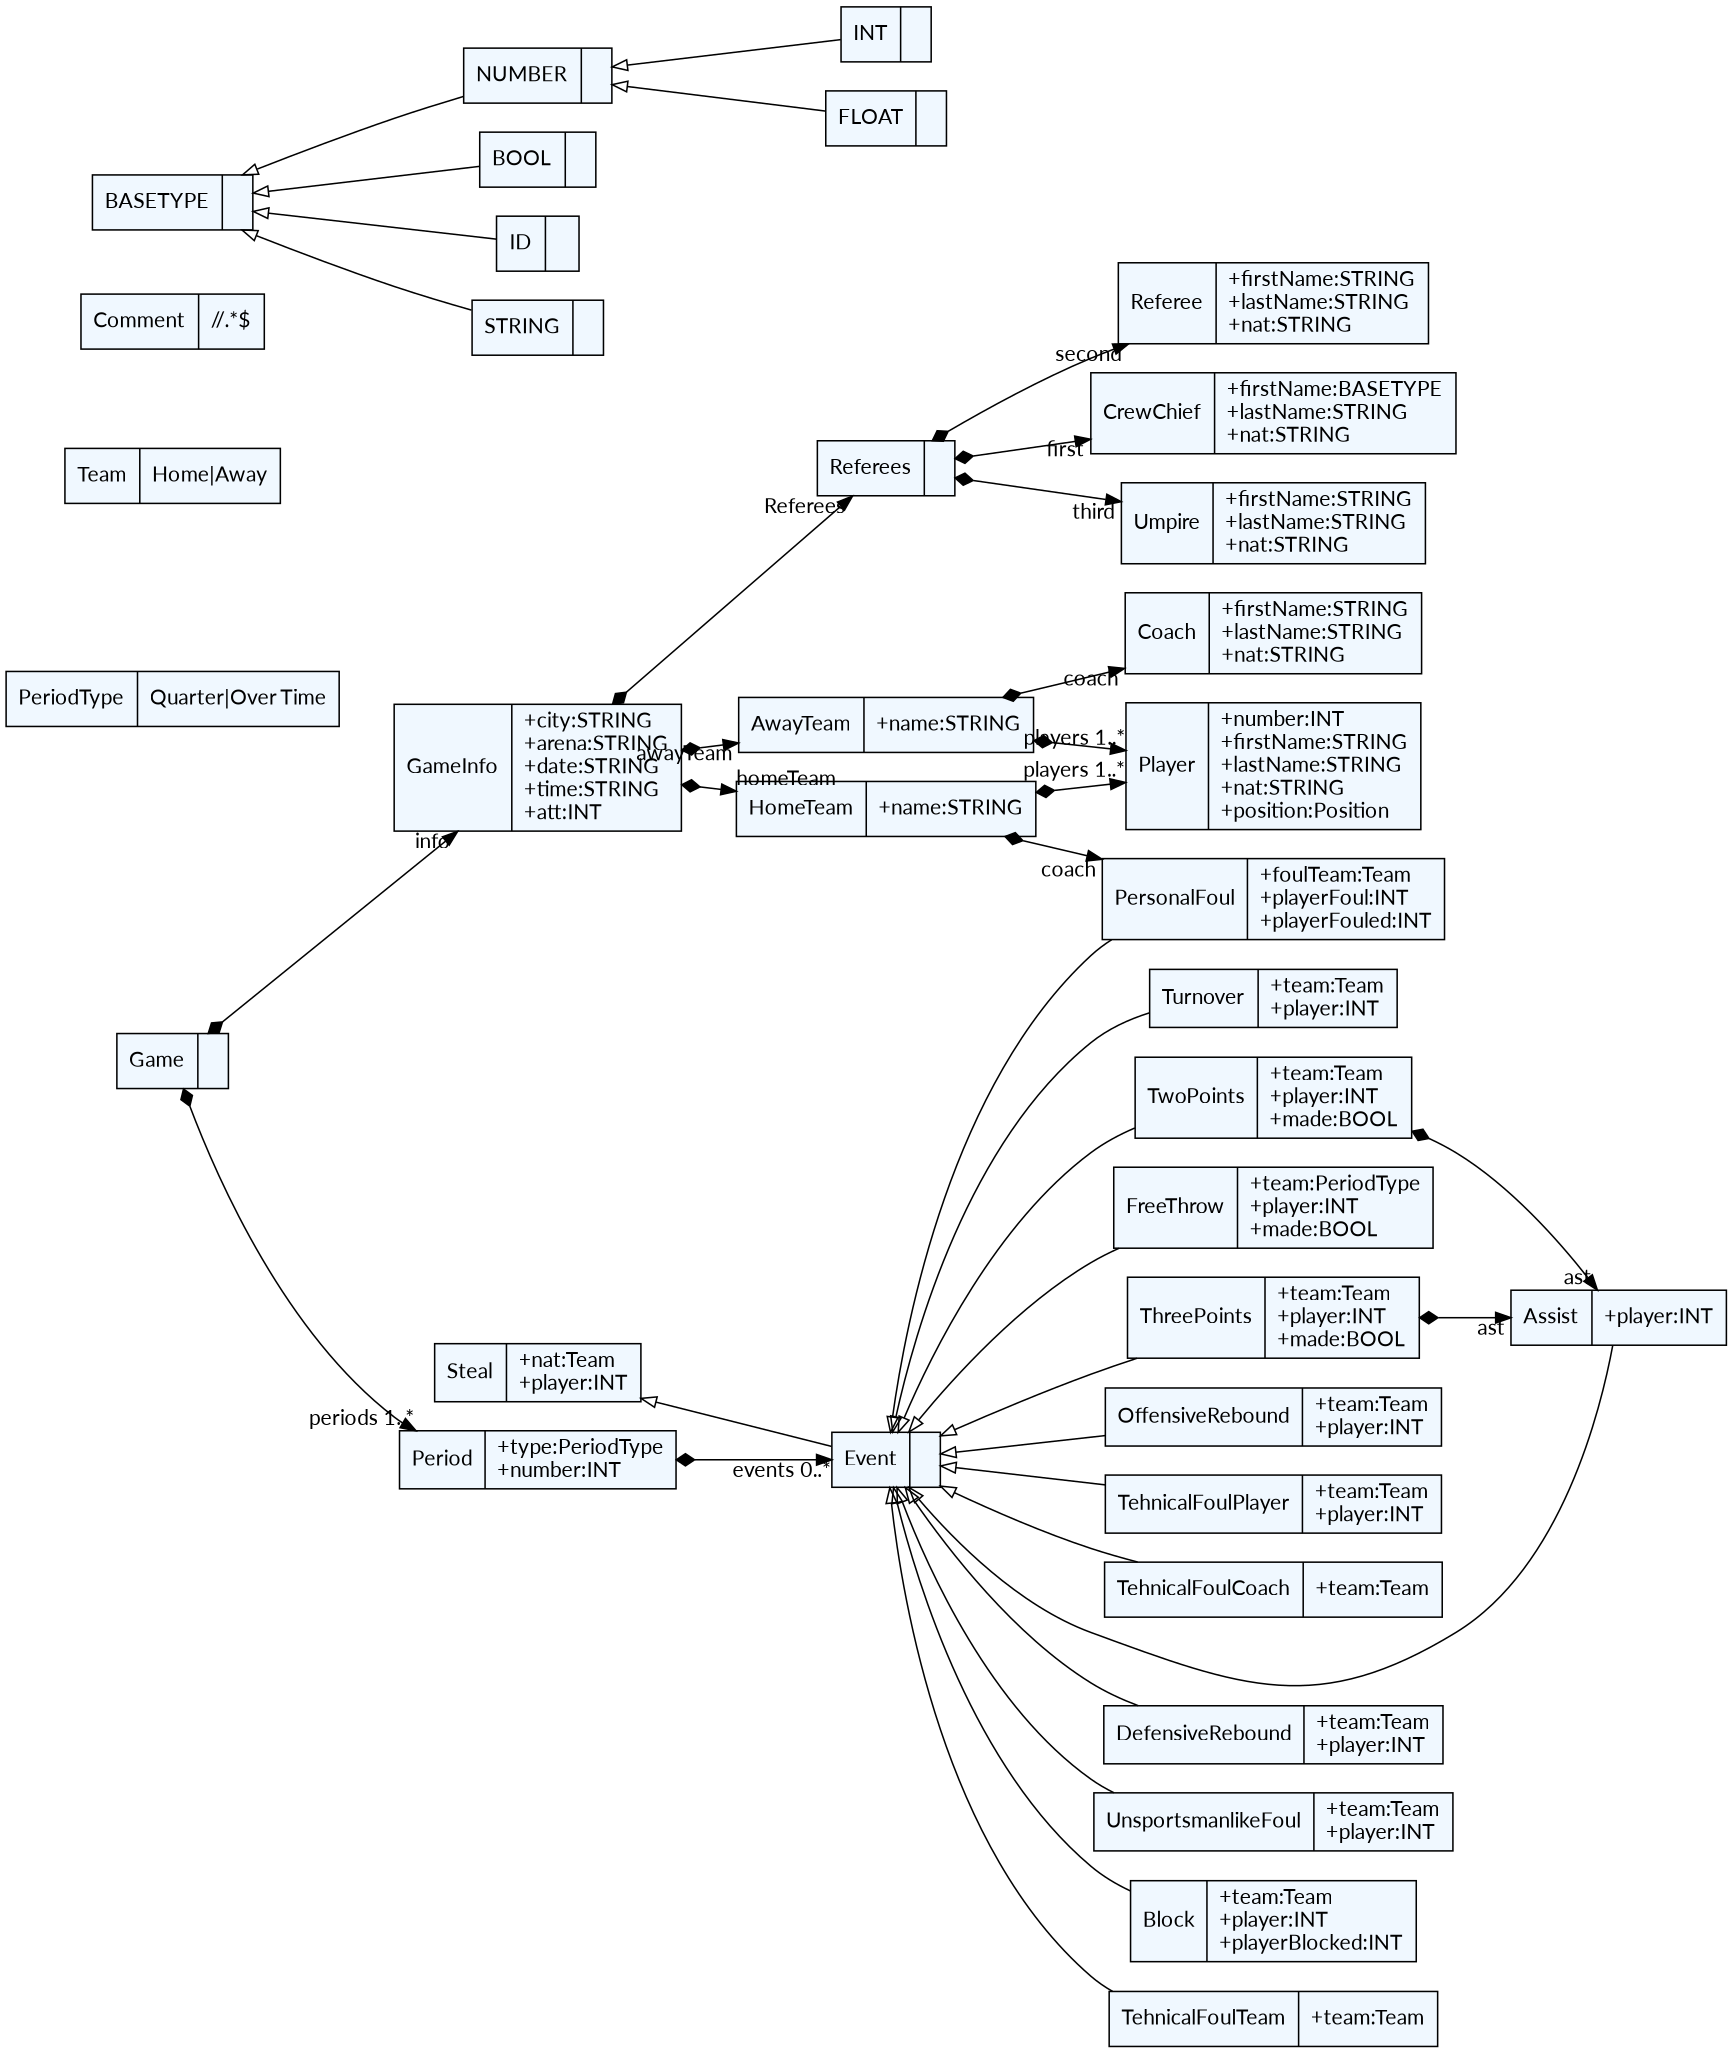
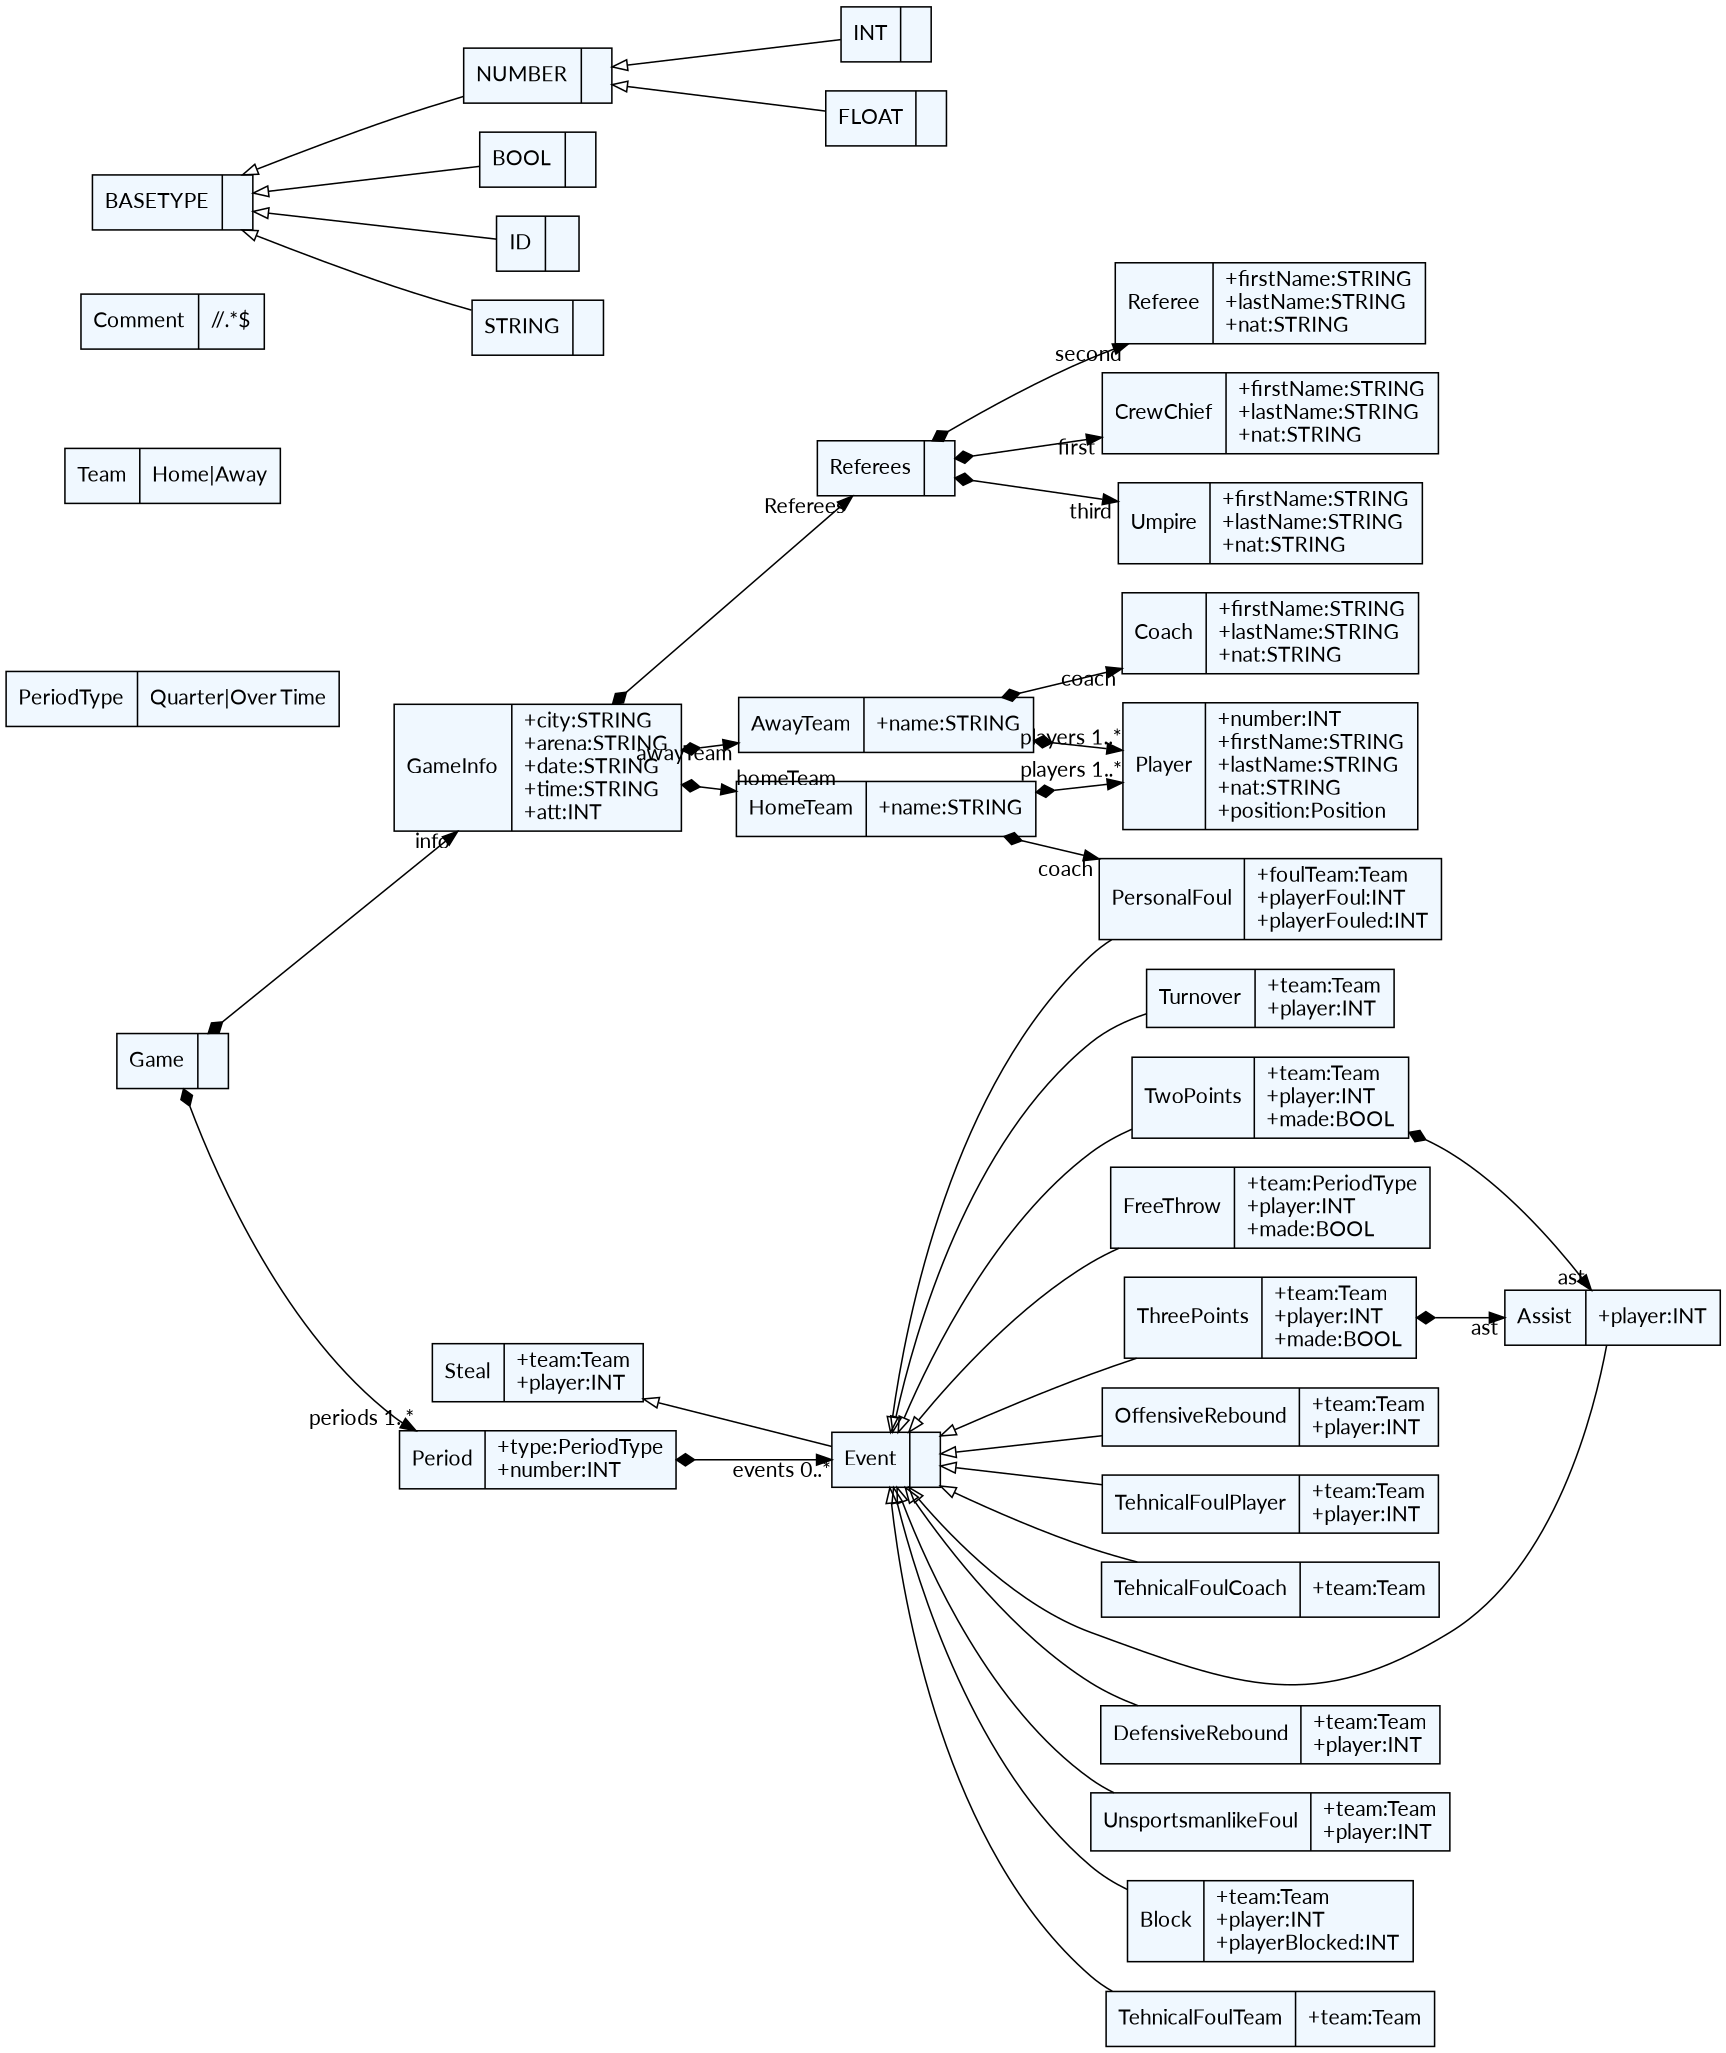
node "CrewChief": text "+firstName:BASETYPE" -> "+firstName:STRING"
node "Steal": text "+nat:Team" -> "+team:Team"
